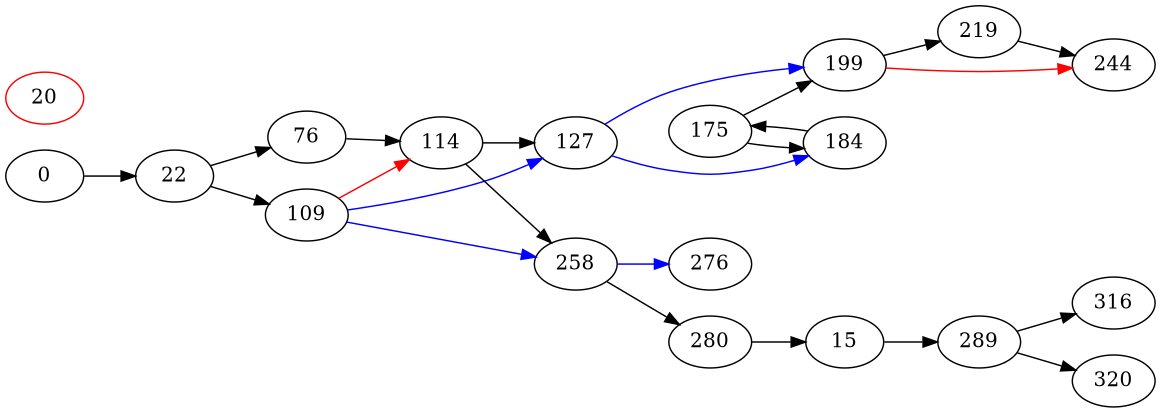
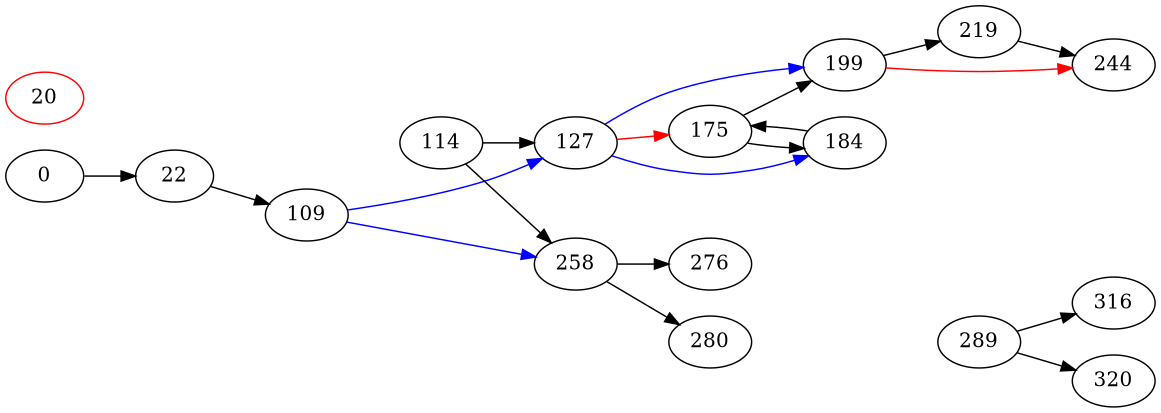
node "76": removed
edge "127" -> "175": added
edge "109" -> "114": removed
edge "258" -> "276": color blue -> black
node "15": removed
